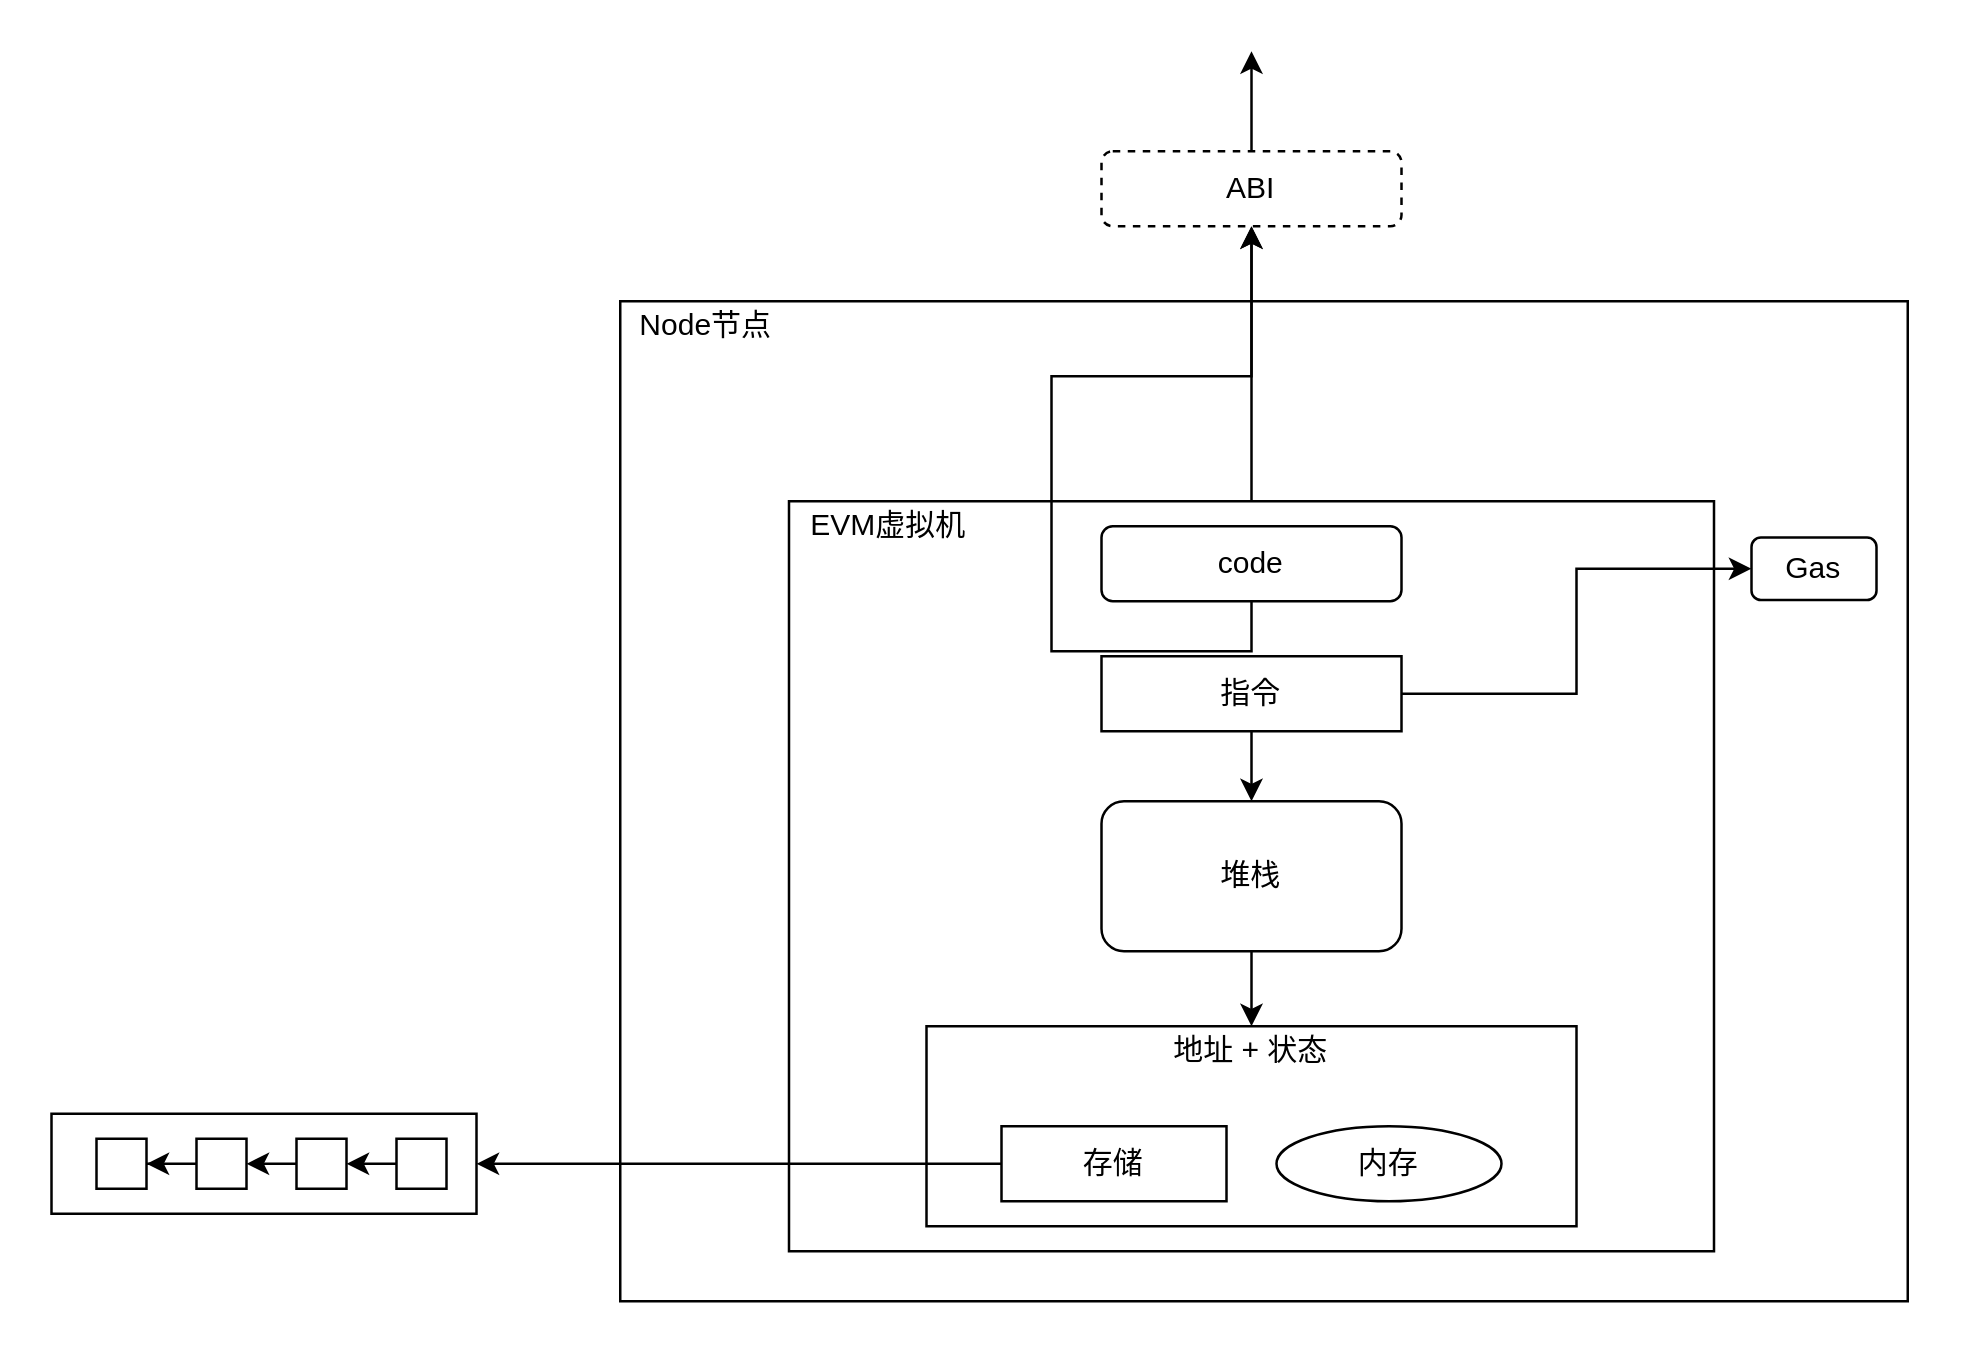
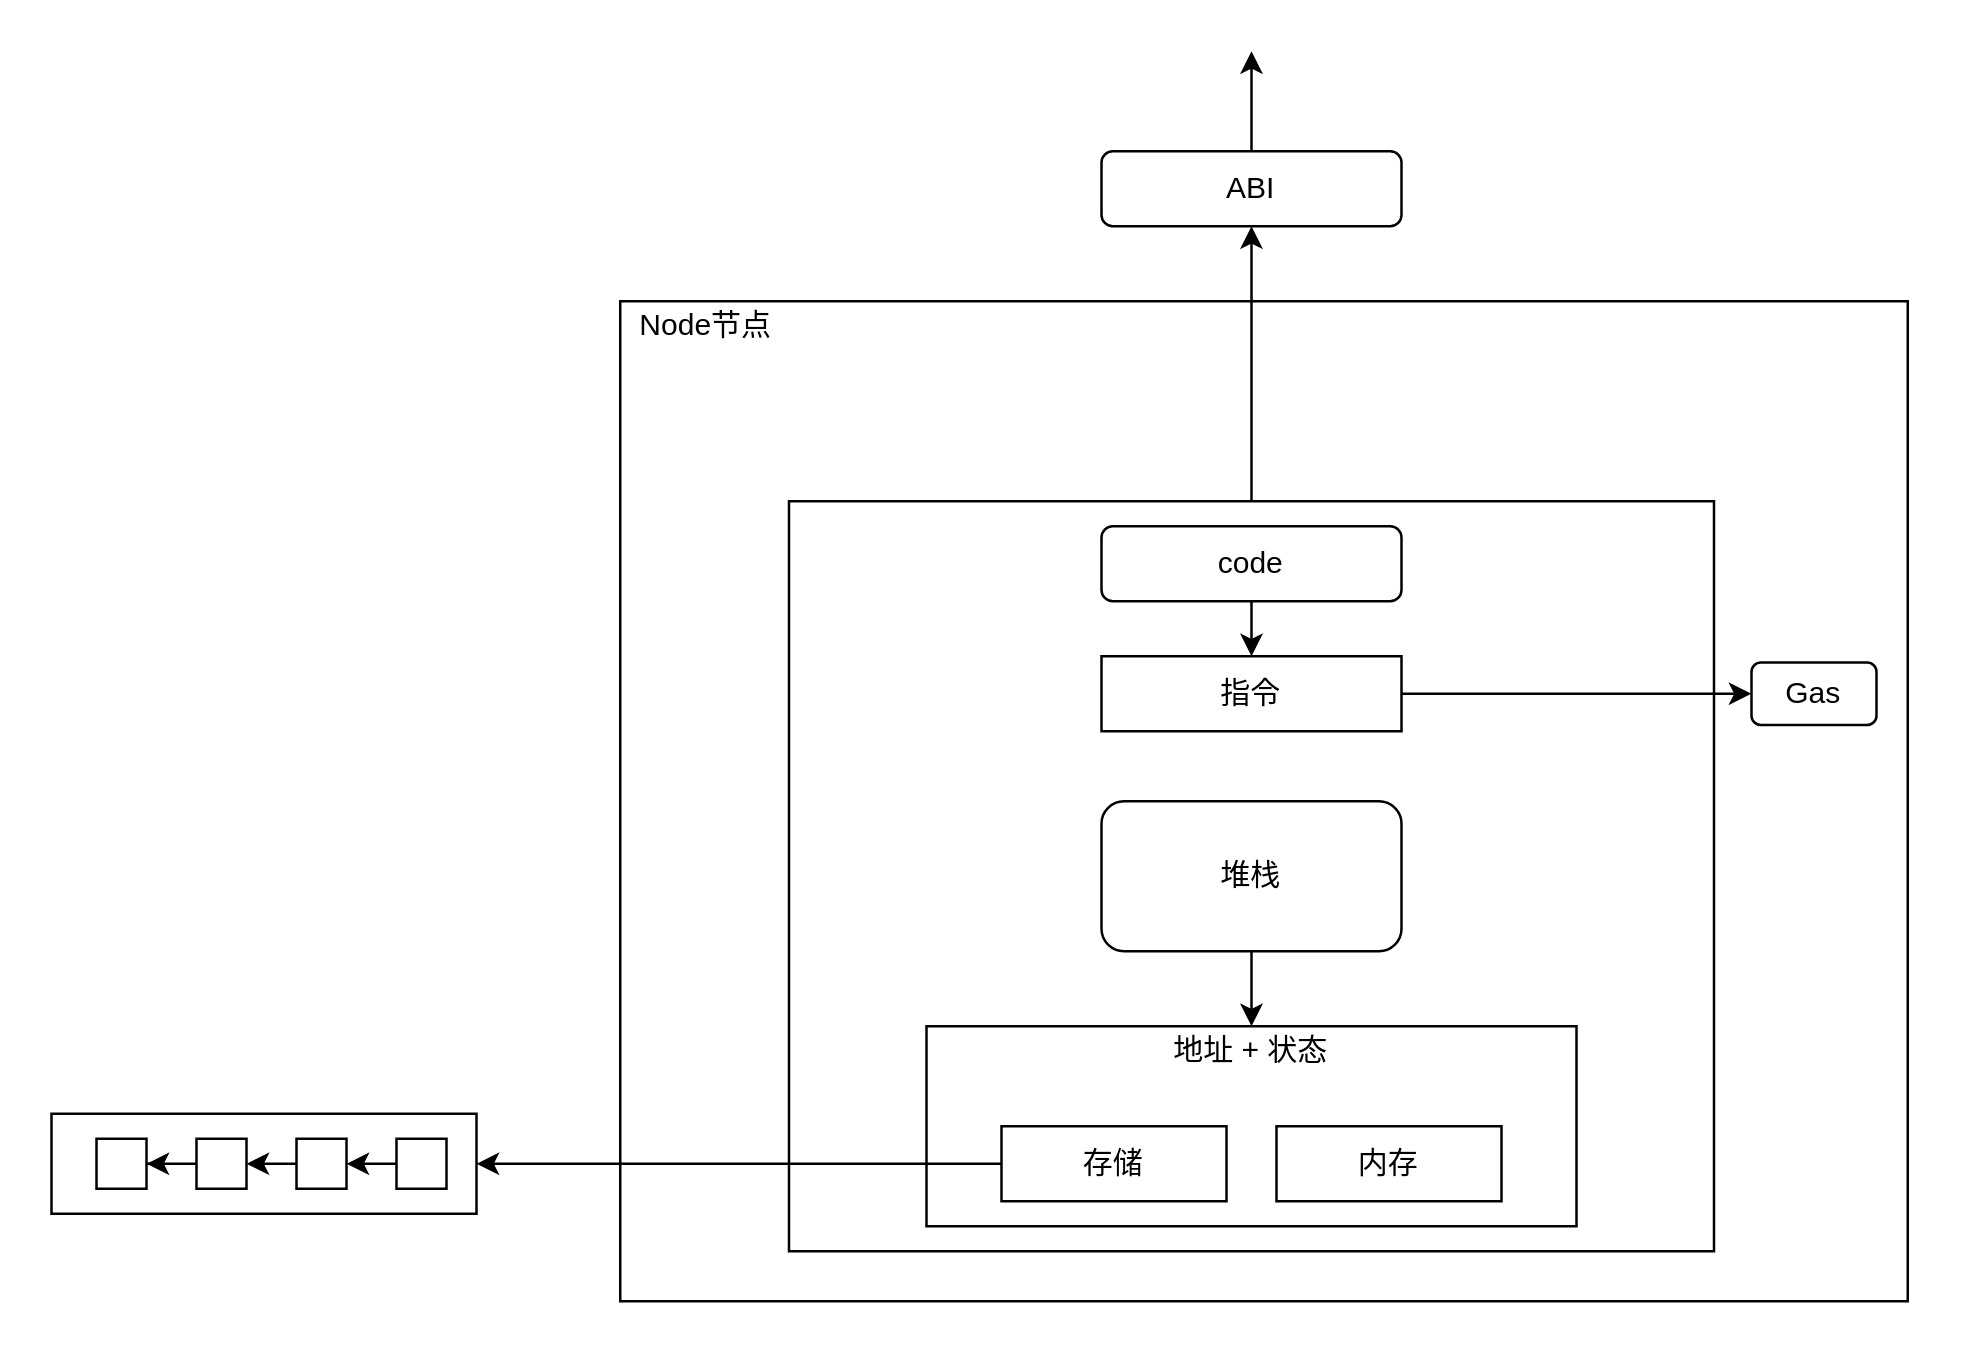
node "ABI": style dashed -> solid
edge "code" -> "ABI": now "code" -> "指令"
node "EVM虚拟机": removed
node "Gas": moved (1814, 569) -> (1814, 694)
edge "指令" -> "堆栈": removed
node "内存": shape ellipse -> rectangle
